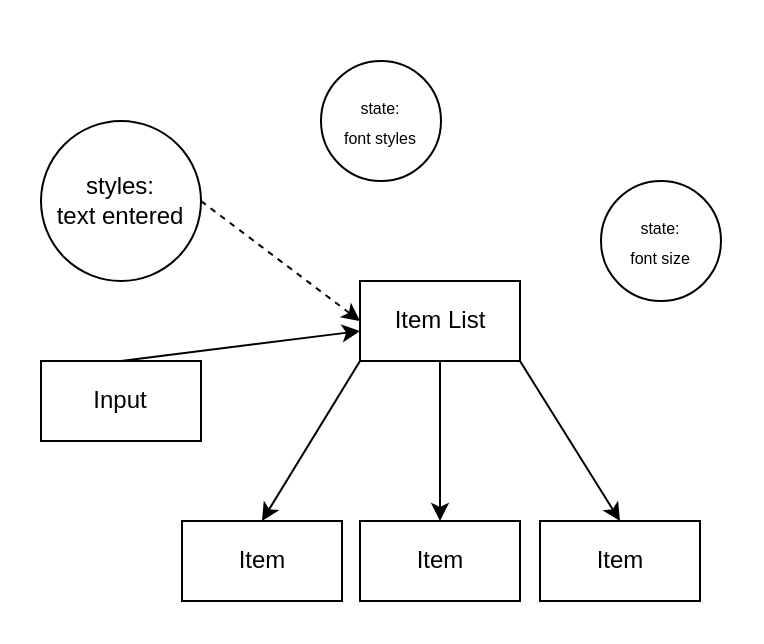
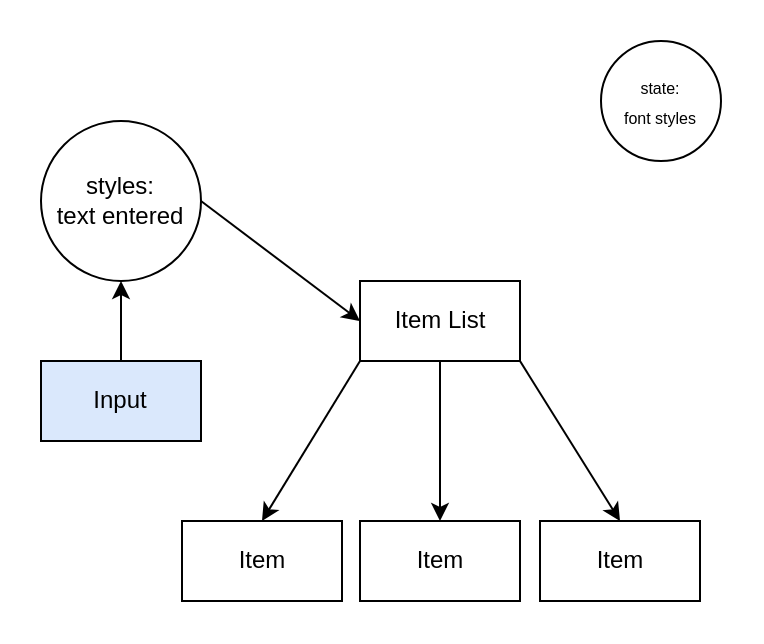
node "state: font styles": moved (381, 121) -> (661, 101)
node "state: font size": removed
edge "styles: text entered" -> "Item List": style dashed -> solid
edge "Input" -> "Item List": now "Input" -> "styles: text entered"
node "Input": fillcolor #ffffff -> #dae8fc
